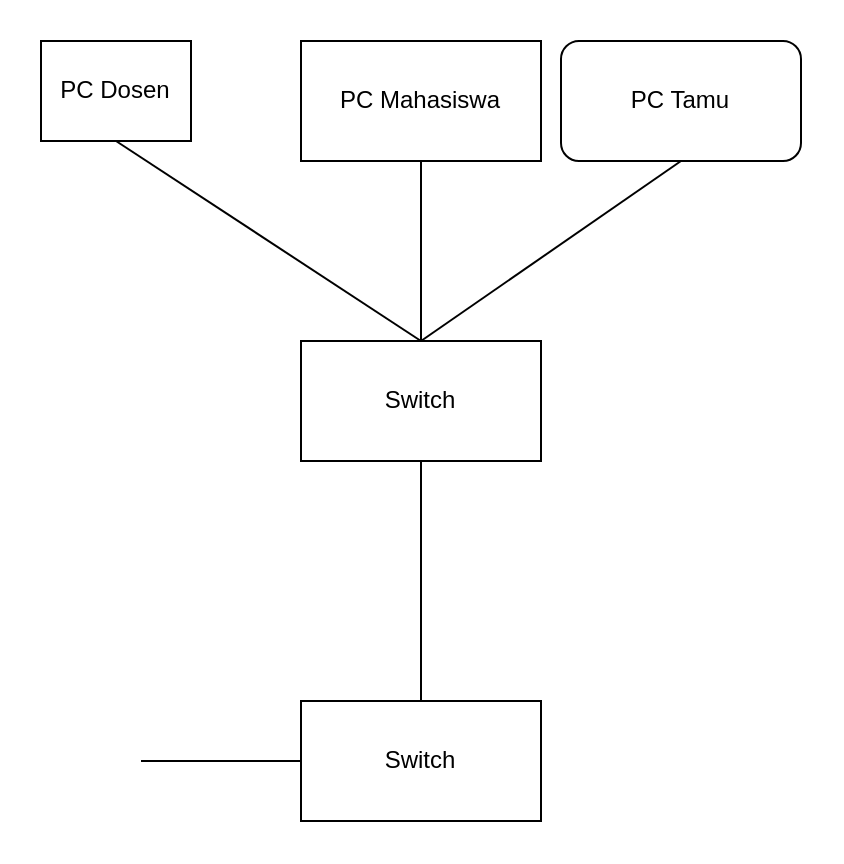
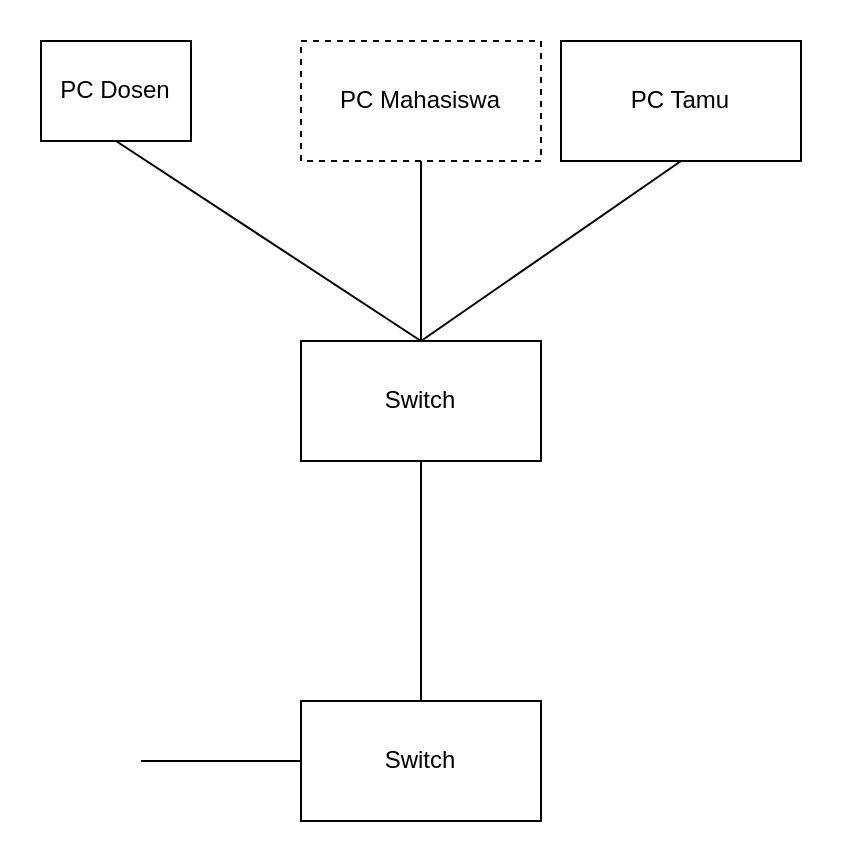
node "PC Mahasiswa": style solid -> dashed
node "PC Tamu": shape rounded rectangle -> rectangle
